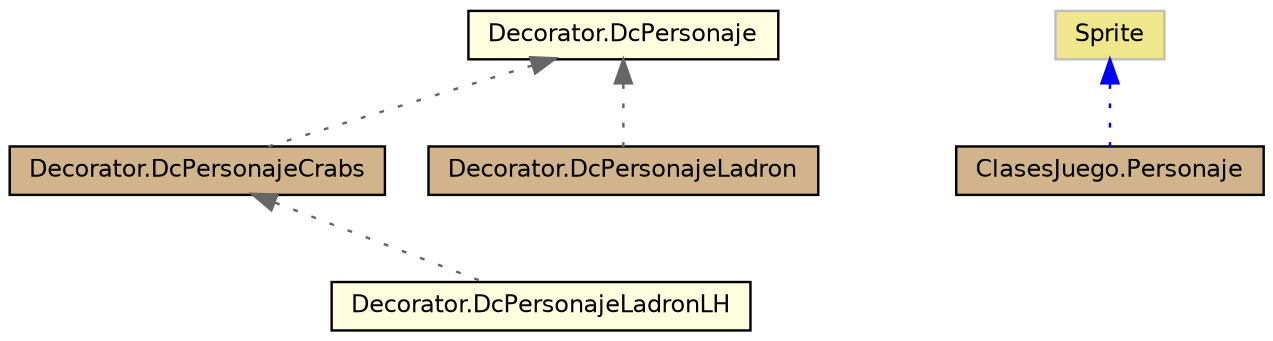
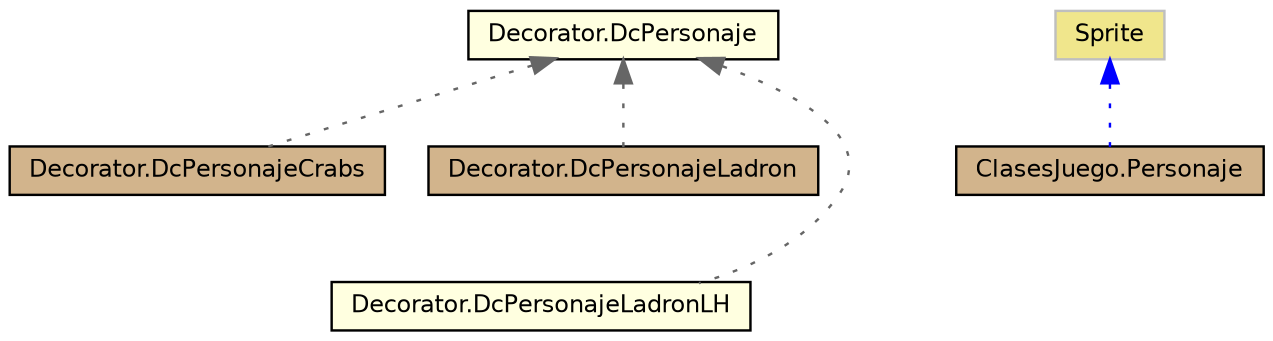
edge "Decorator.DcPersonajeLadronLH" -> "Decorator.DcPersonajeCrabs": now "Decorator.DcPersonajeLadronLH" -> "Decorator.DcPersonaje"
